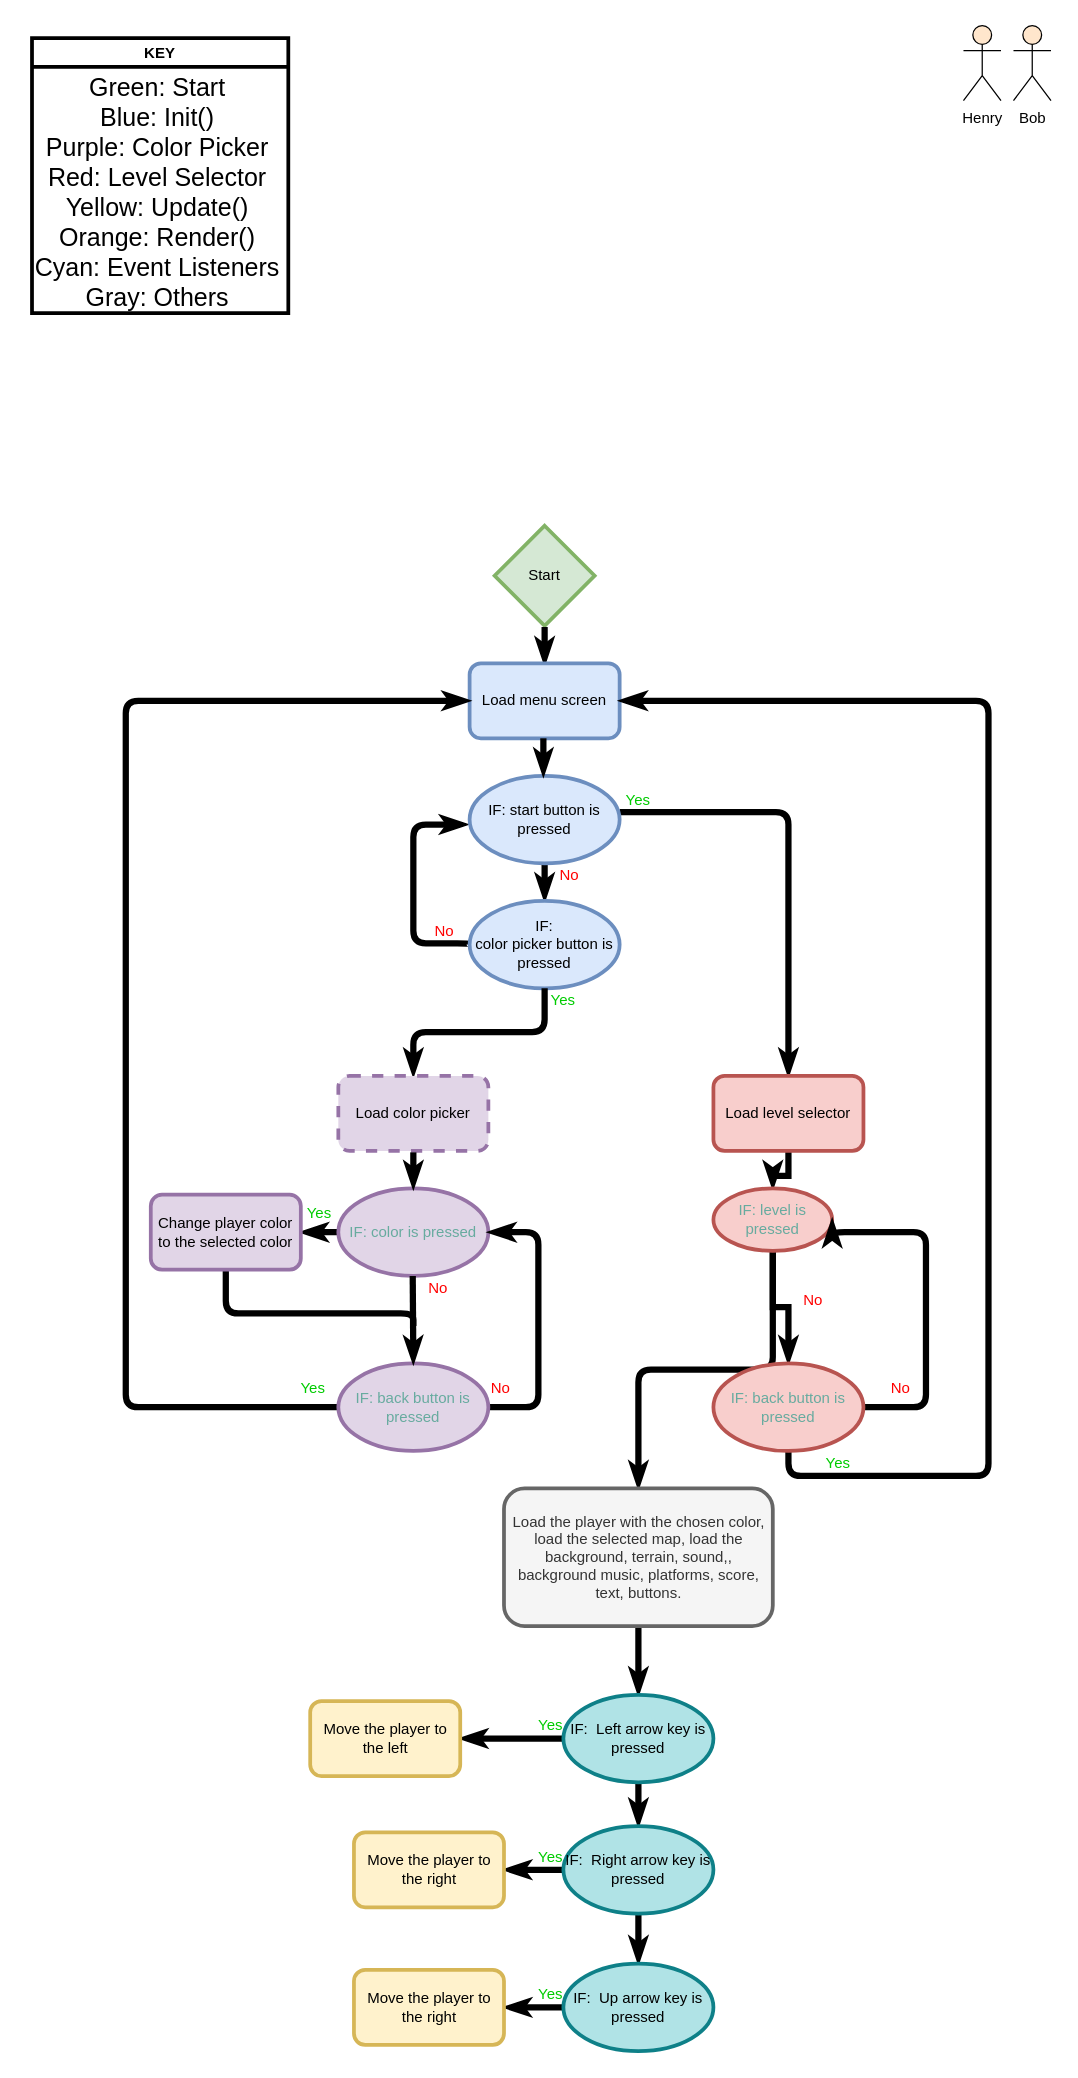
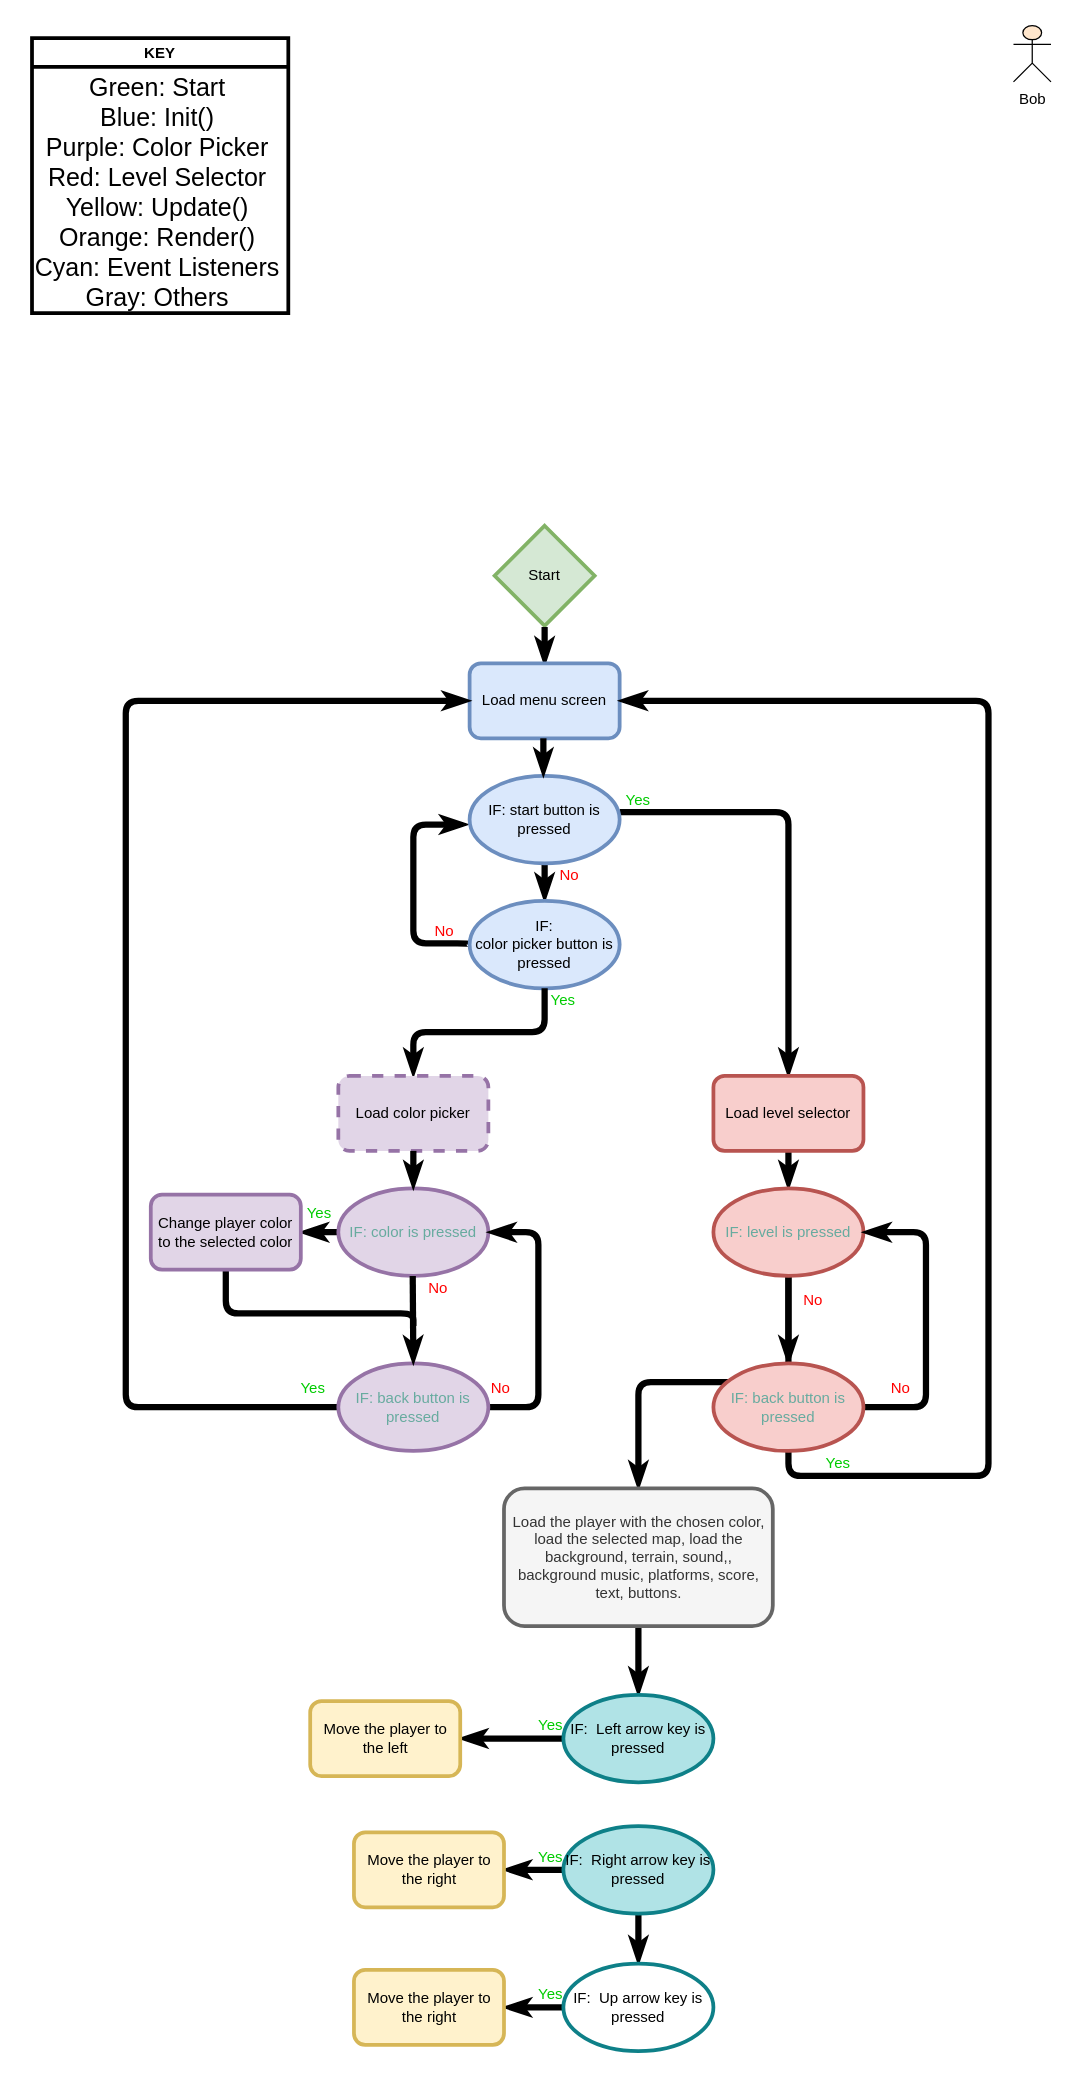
node "Henry": removed
node "Bob": size 38x75 -> 38x56
edge "Load color picker" -> "IF: color is pressed": style dashed -> solid
node "IF: level is pressed": size 119x63 -> 150x88
edge "IF: Left arrow key is pressed" -> "IF: Right arrow key is pressed": removed
node "IF: Up arrow key is pressed": fillcolor #b0e3e6 -> #ffffff
